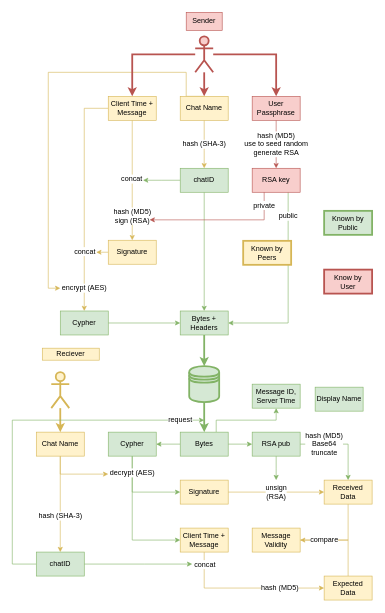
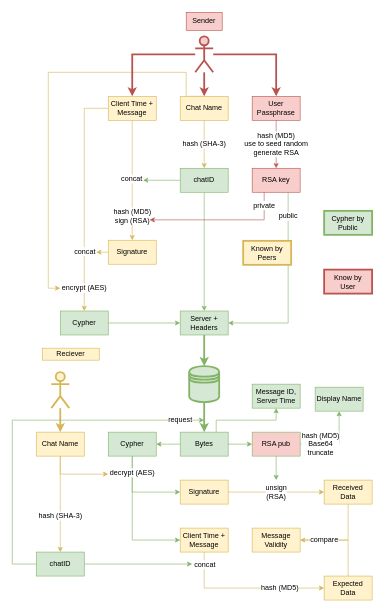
node "Known by Public": label "Known by Public" -> "Cypher by Public"
node "Bytes + Headers": label "Bytes + Headers" -> "Server + Headers"
node "RSA pub": fillcolor #d5e8d4 -> #f8cecc
edge "RSA pub" -> "Received Data": now "RSA pub" -> "Display Name"
